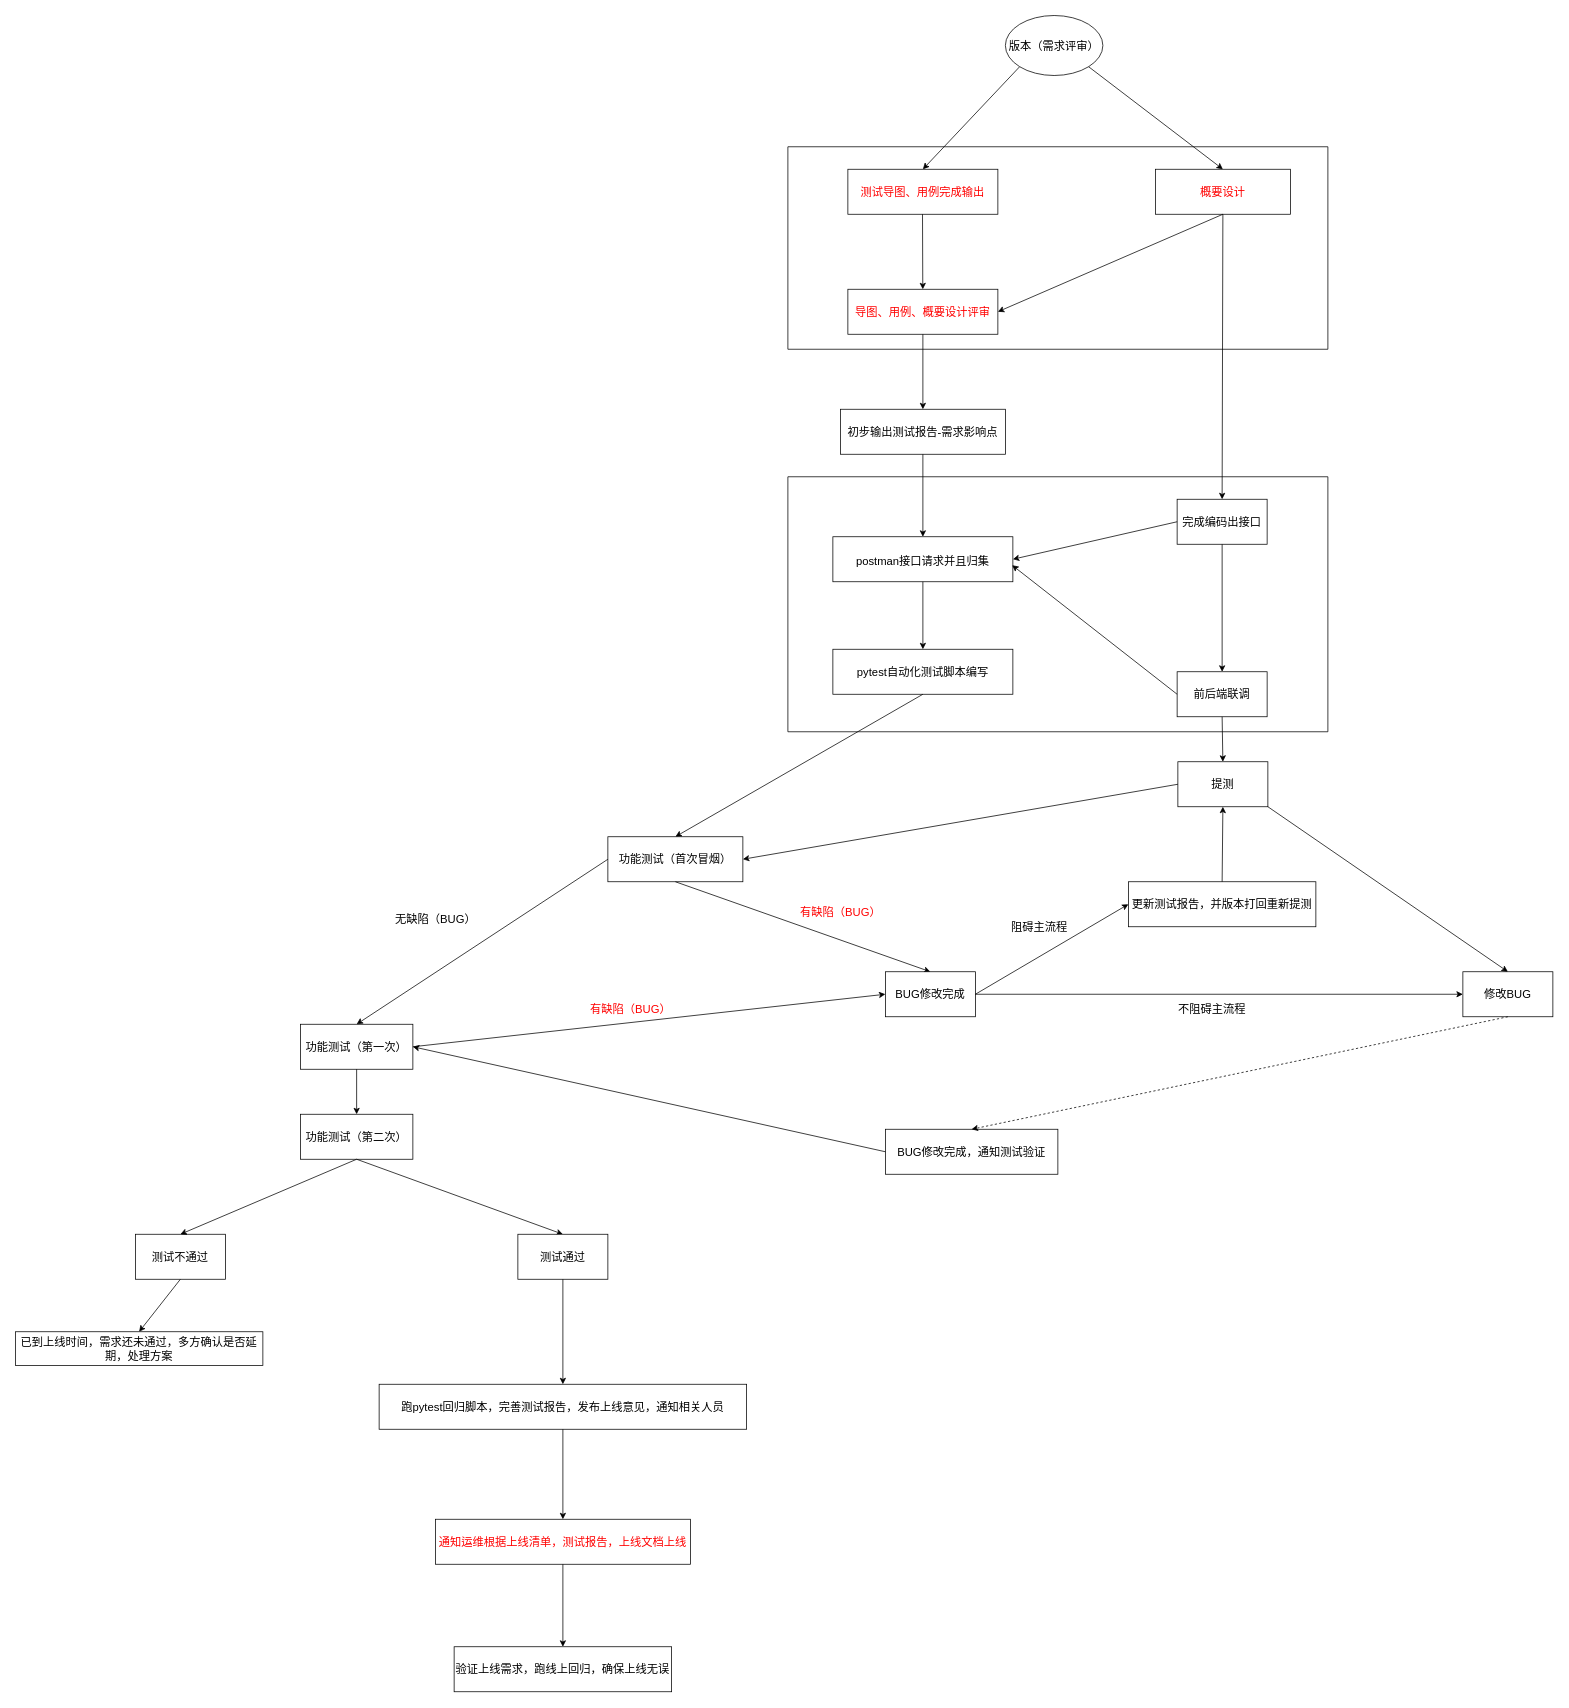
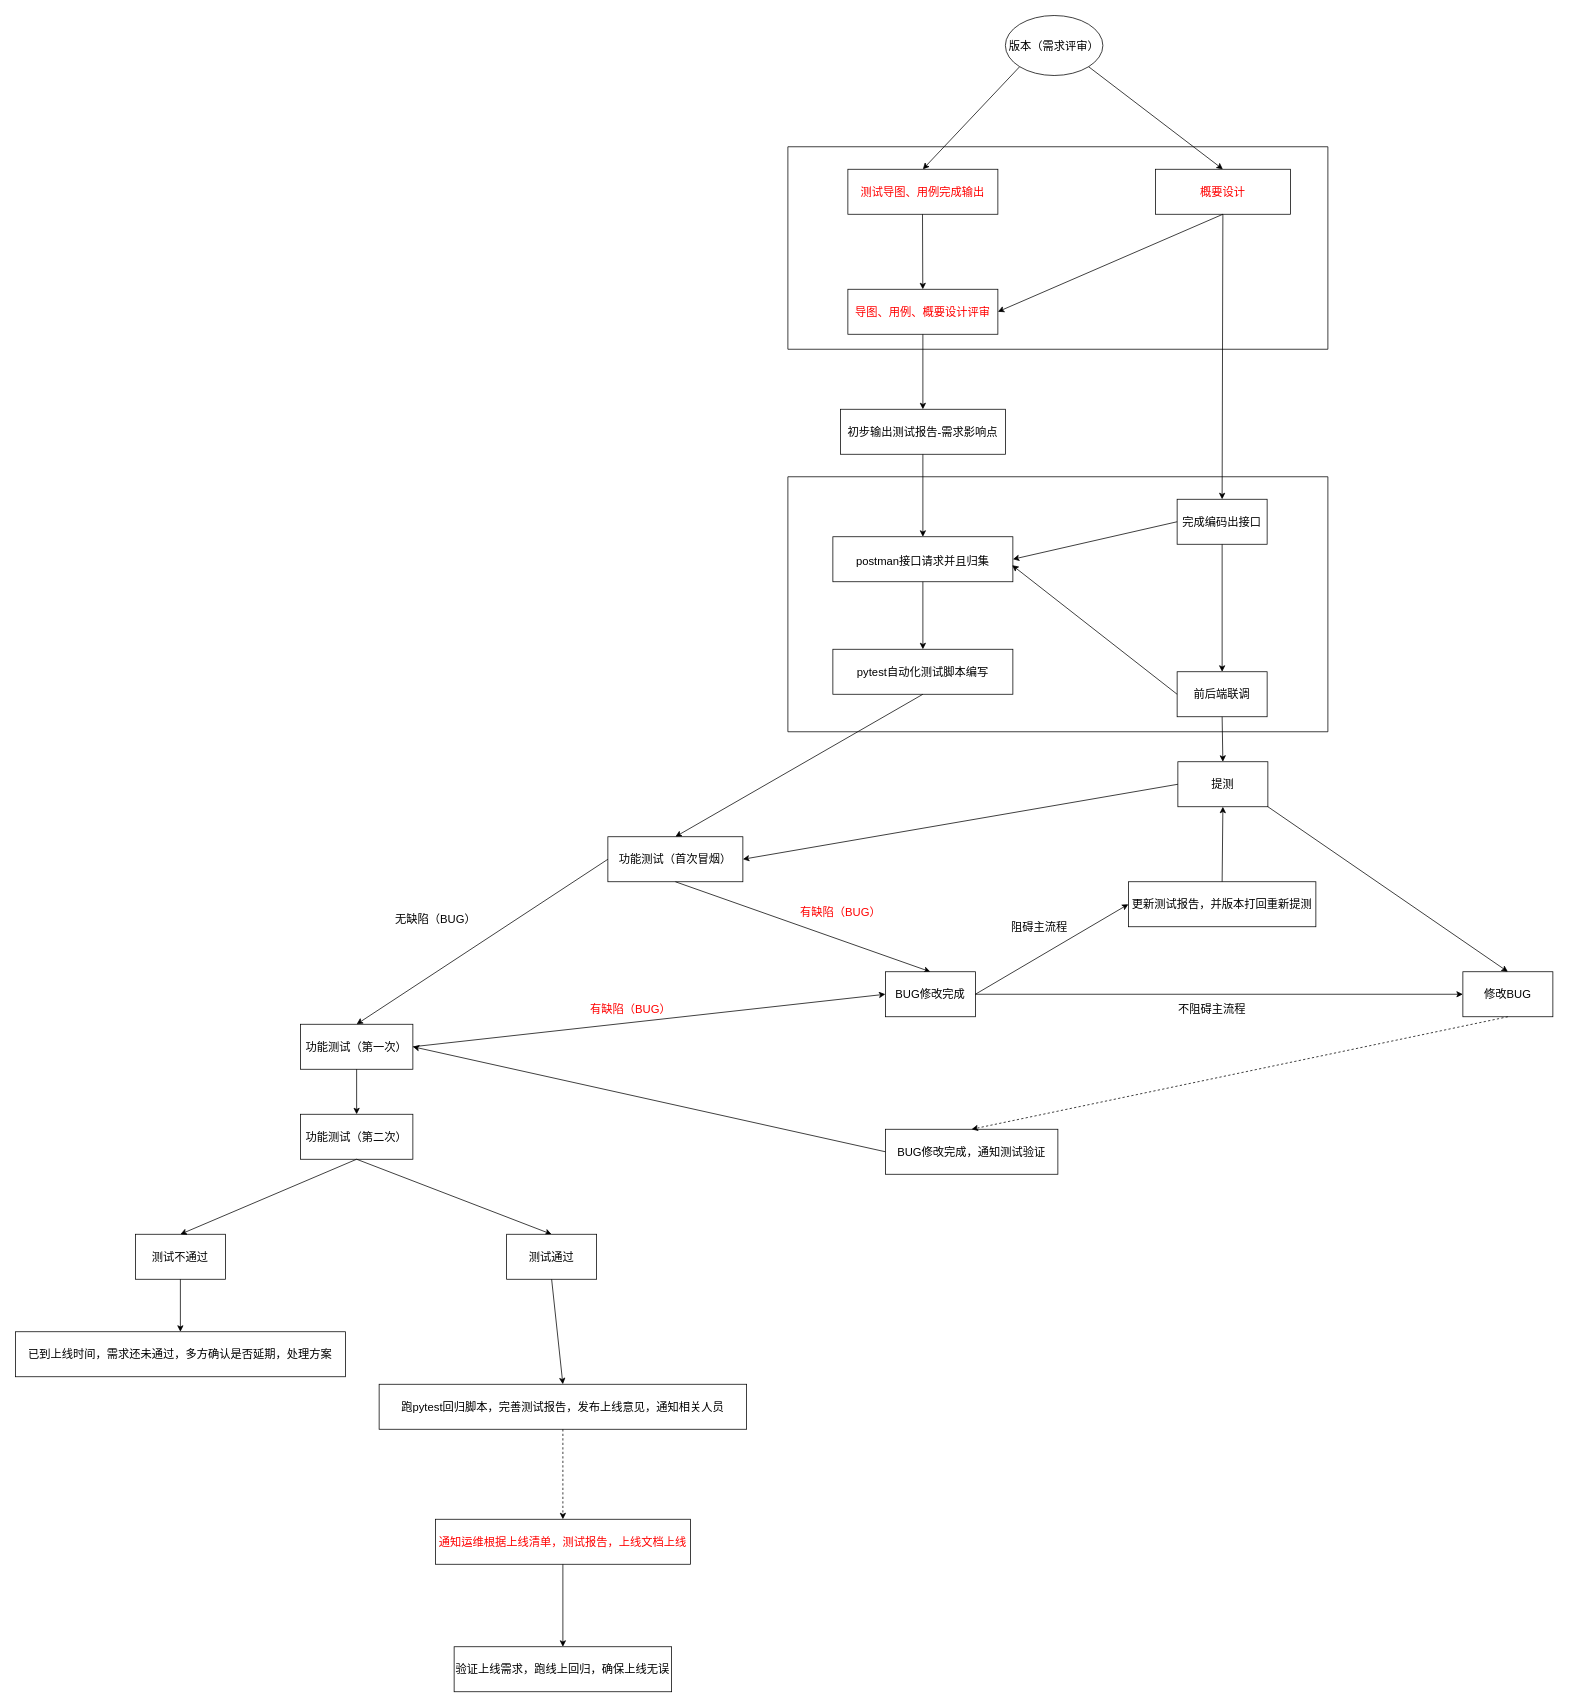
node "测试通过": moved (563, 1257) -> (552, 1257)
node "已到上线时间，需求还未通过，多方确认是否延期，处理方案": size 248x34 -> 330x45
edge "跑pytest回归脚本，完善测试报告，发布上线意见，通知相关人员" -> "通知运维根据上线清单，测试报告，上线文档上线": style solid -> dashed
